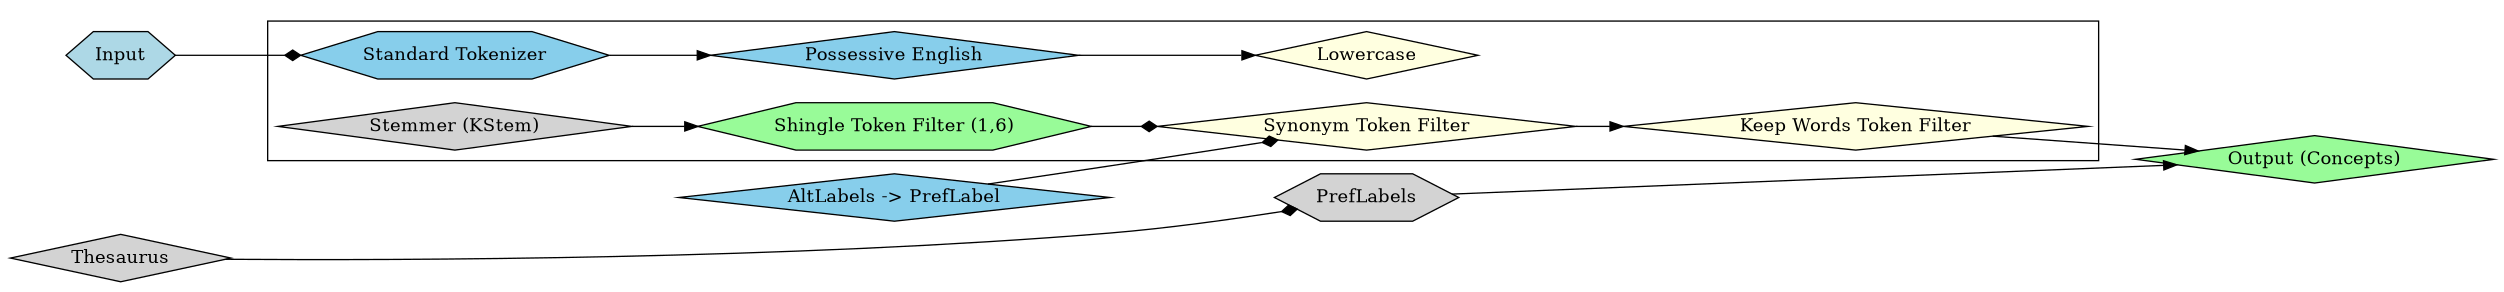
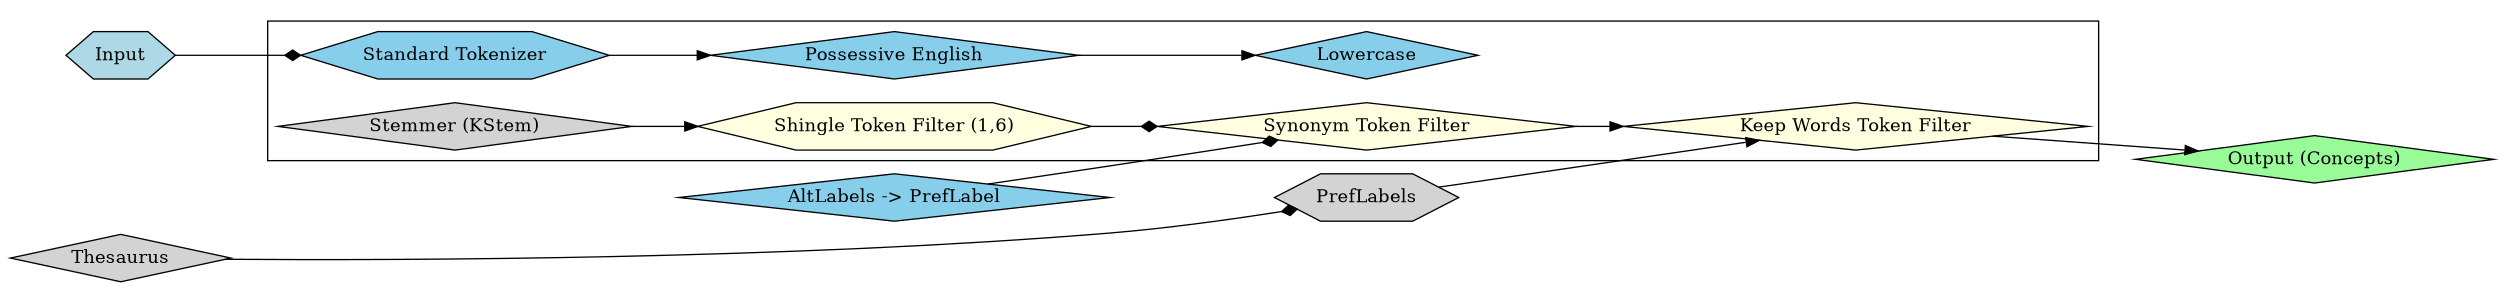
node "Lowercase": fillcolor lightyellow -> skyblue
node "Shingle Token Filter (1,6)": fillcolor palegreen -> lightyellow
edge "PrefLabels" -> "Output (Concepts)": now "PrefLabels" -> "Keep Words Token Filter"
